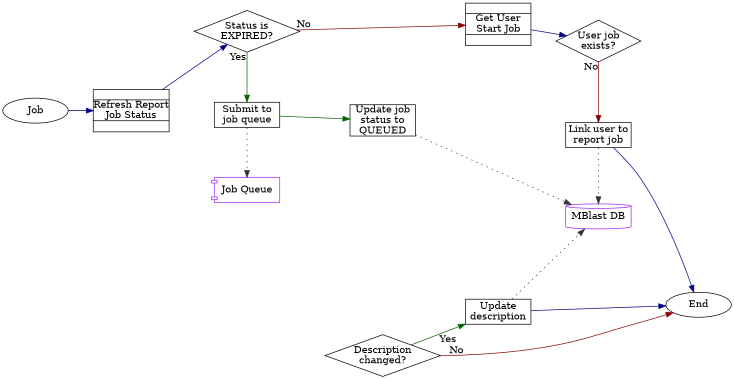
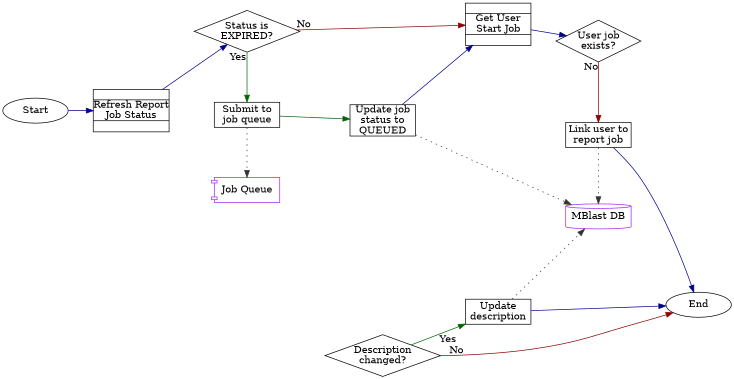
edge "Update job status to QUEUED" -> "Get User": added
node "Job": label "Job" -> "Start"
